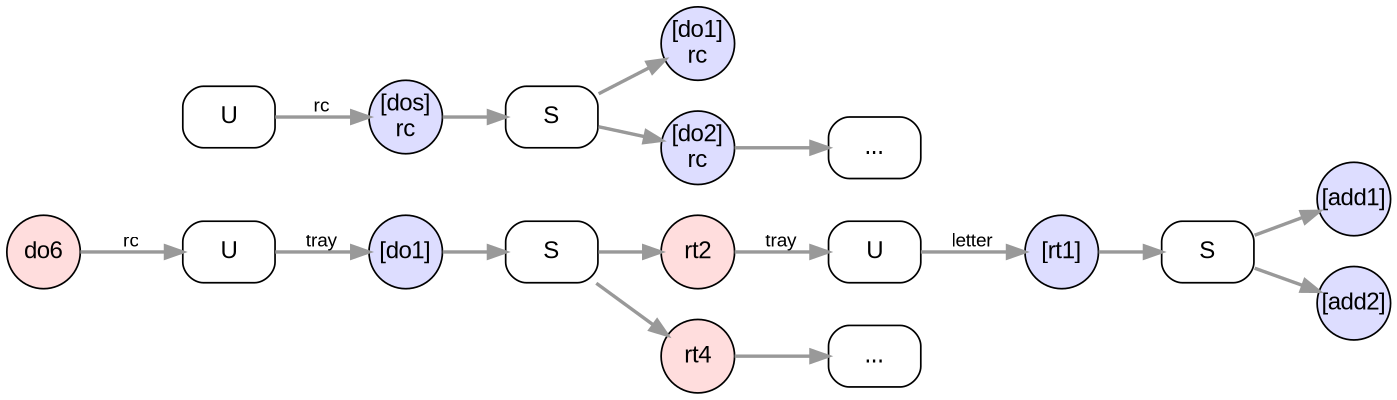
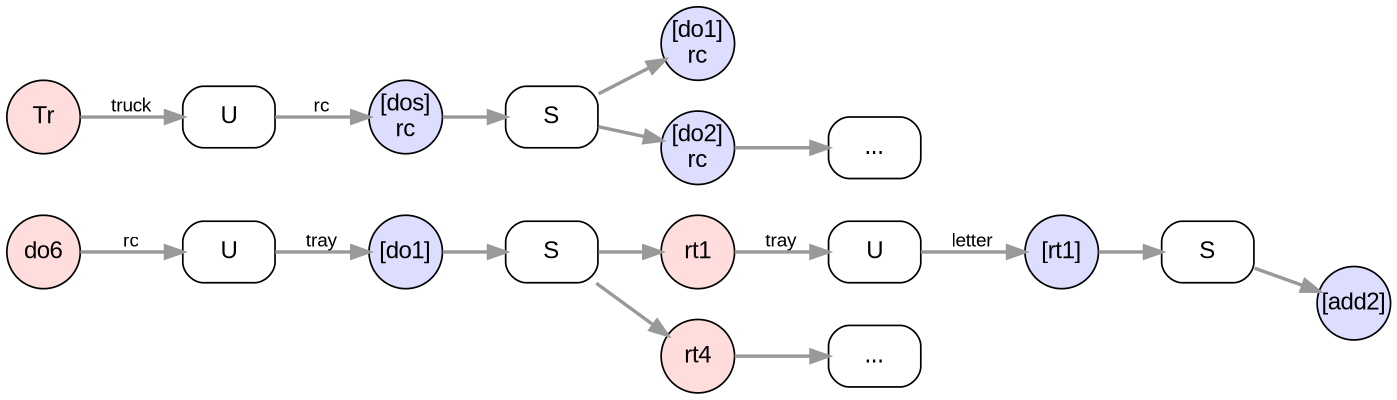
node "Tr": added
node "[add1]": removed
node "rt2": label "rt2" -> "rt1"
